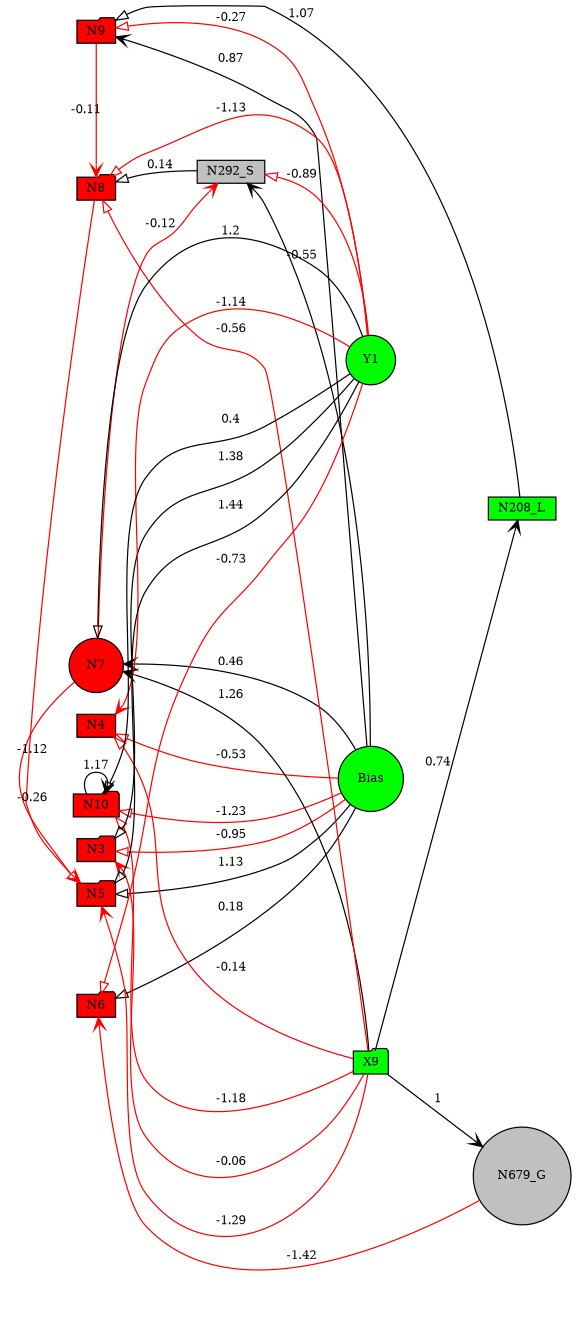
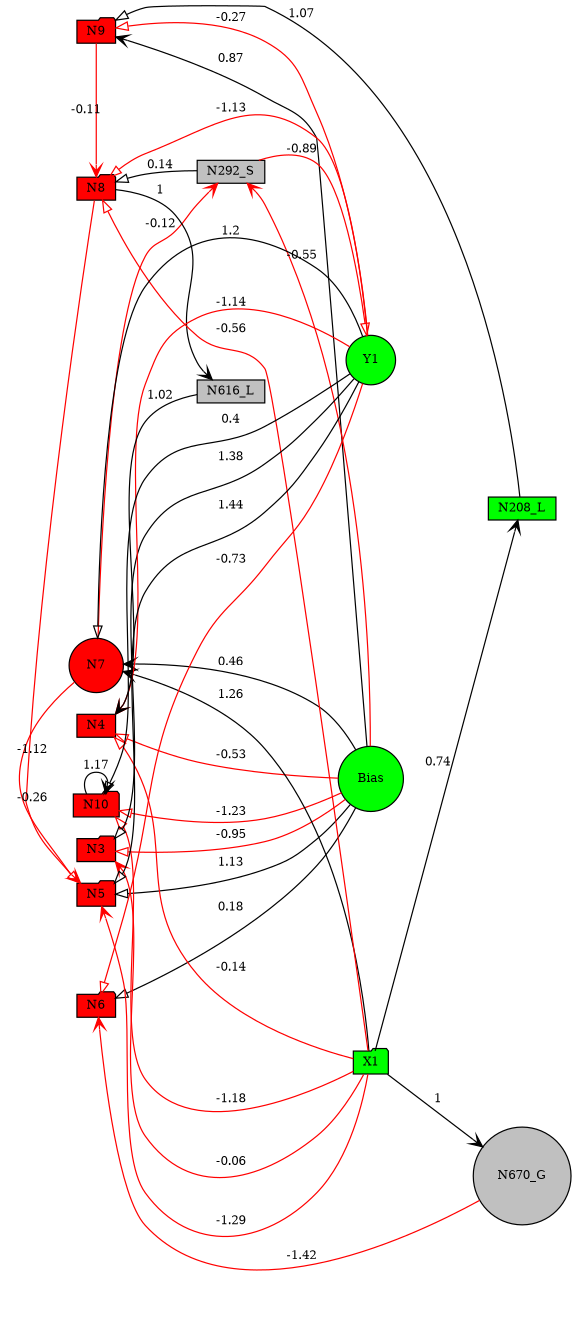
edge "Y1" -> "N292_S": reversed
node "N616_L": added
edge "Bias" -> "N292_S": color black -> red
node "X9": label "X9" -> "X1"
node "N679_G": label "N679_G" -> "N670_G"
